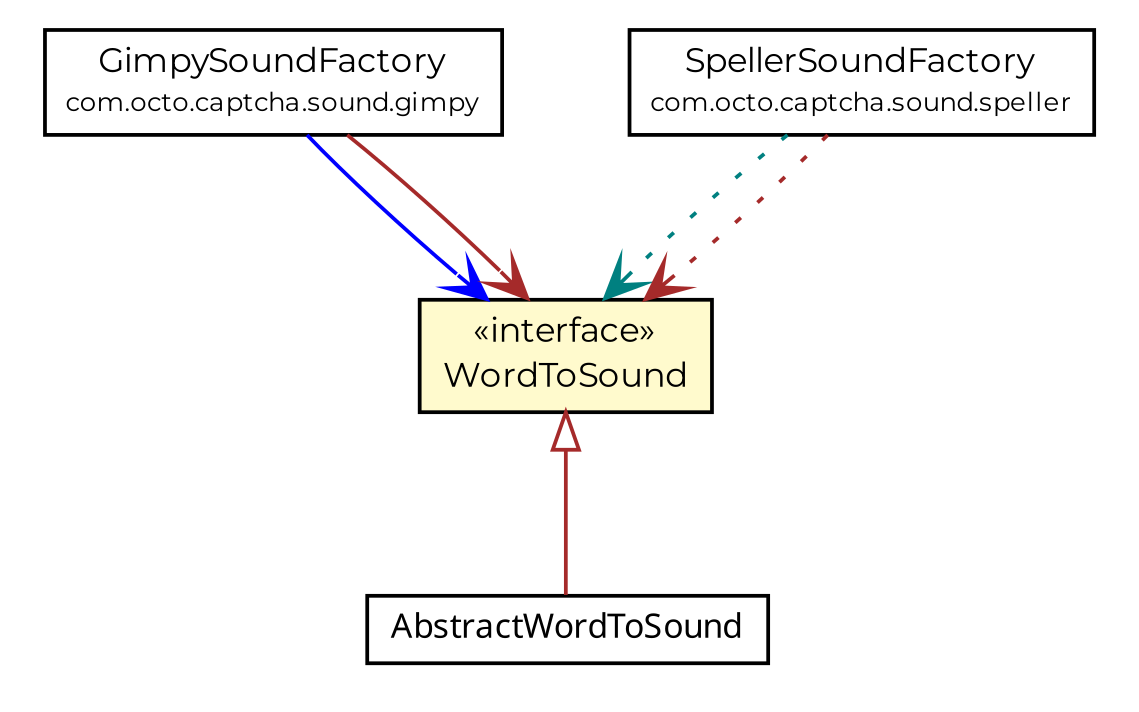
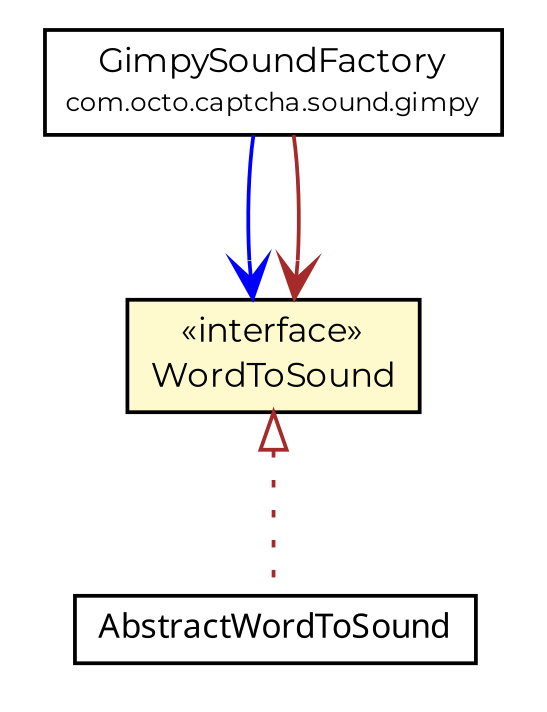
node "SpellerSoundFactory": removed
edge "AbstractWordToSound" -> "WordToSound": style solid -> dotted
